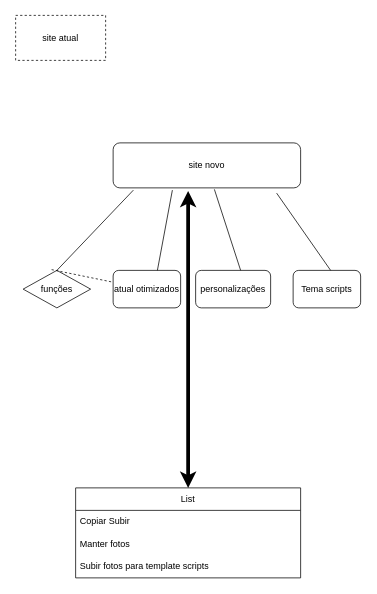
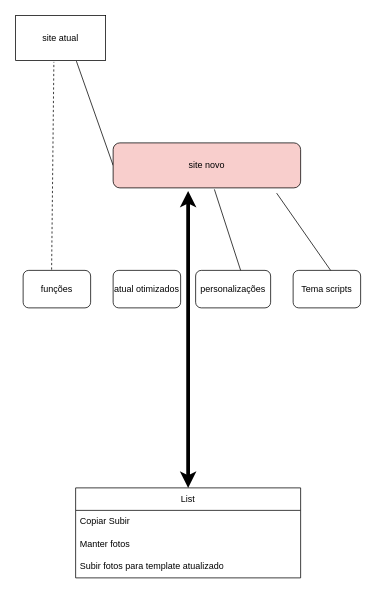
node "site atual": style dashed -> solid
edge "site atual" -- "site novo": added
node "site novo": fillcolor #ffffff -> #f8cecc
edge "site novo" -- "funções": removed
edge "site novo" -- "atual otimizados": removed
edge "funções" -- "atual otimizados": now "funções" -- "site atual"
node "funções": shape diamond -> rounded rectangle
node "Subir fotos para template scripts": label "Subir fotos para template scripts" -> "Subir fotos para template atualizado"
